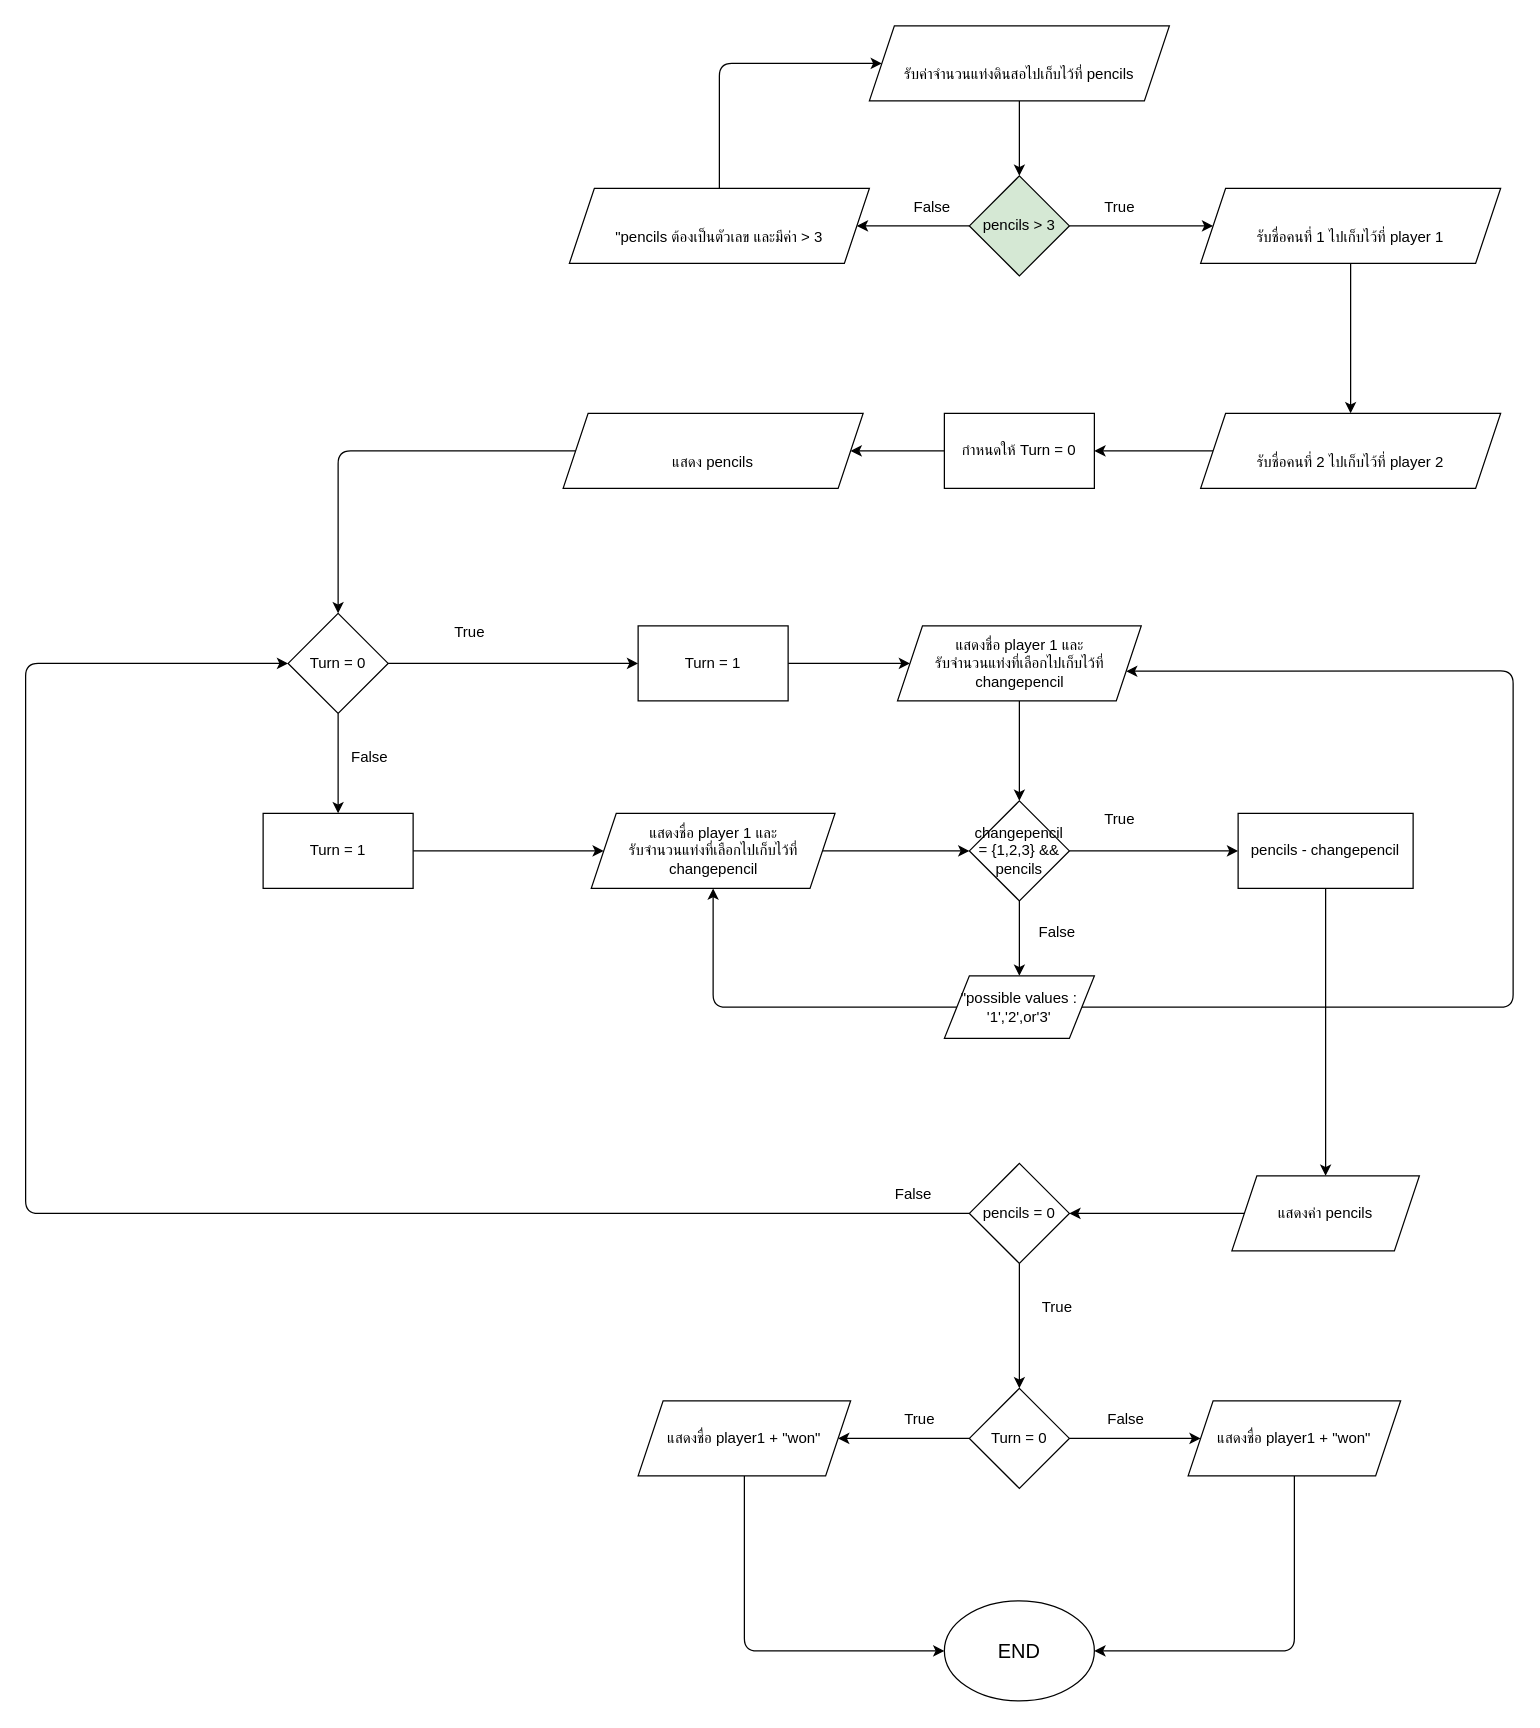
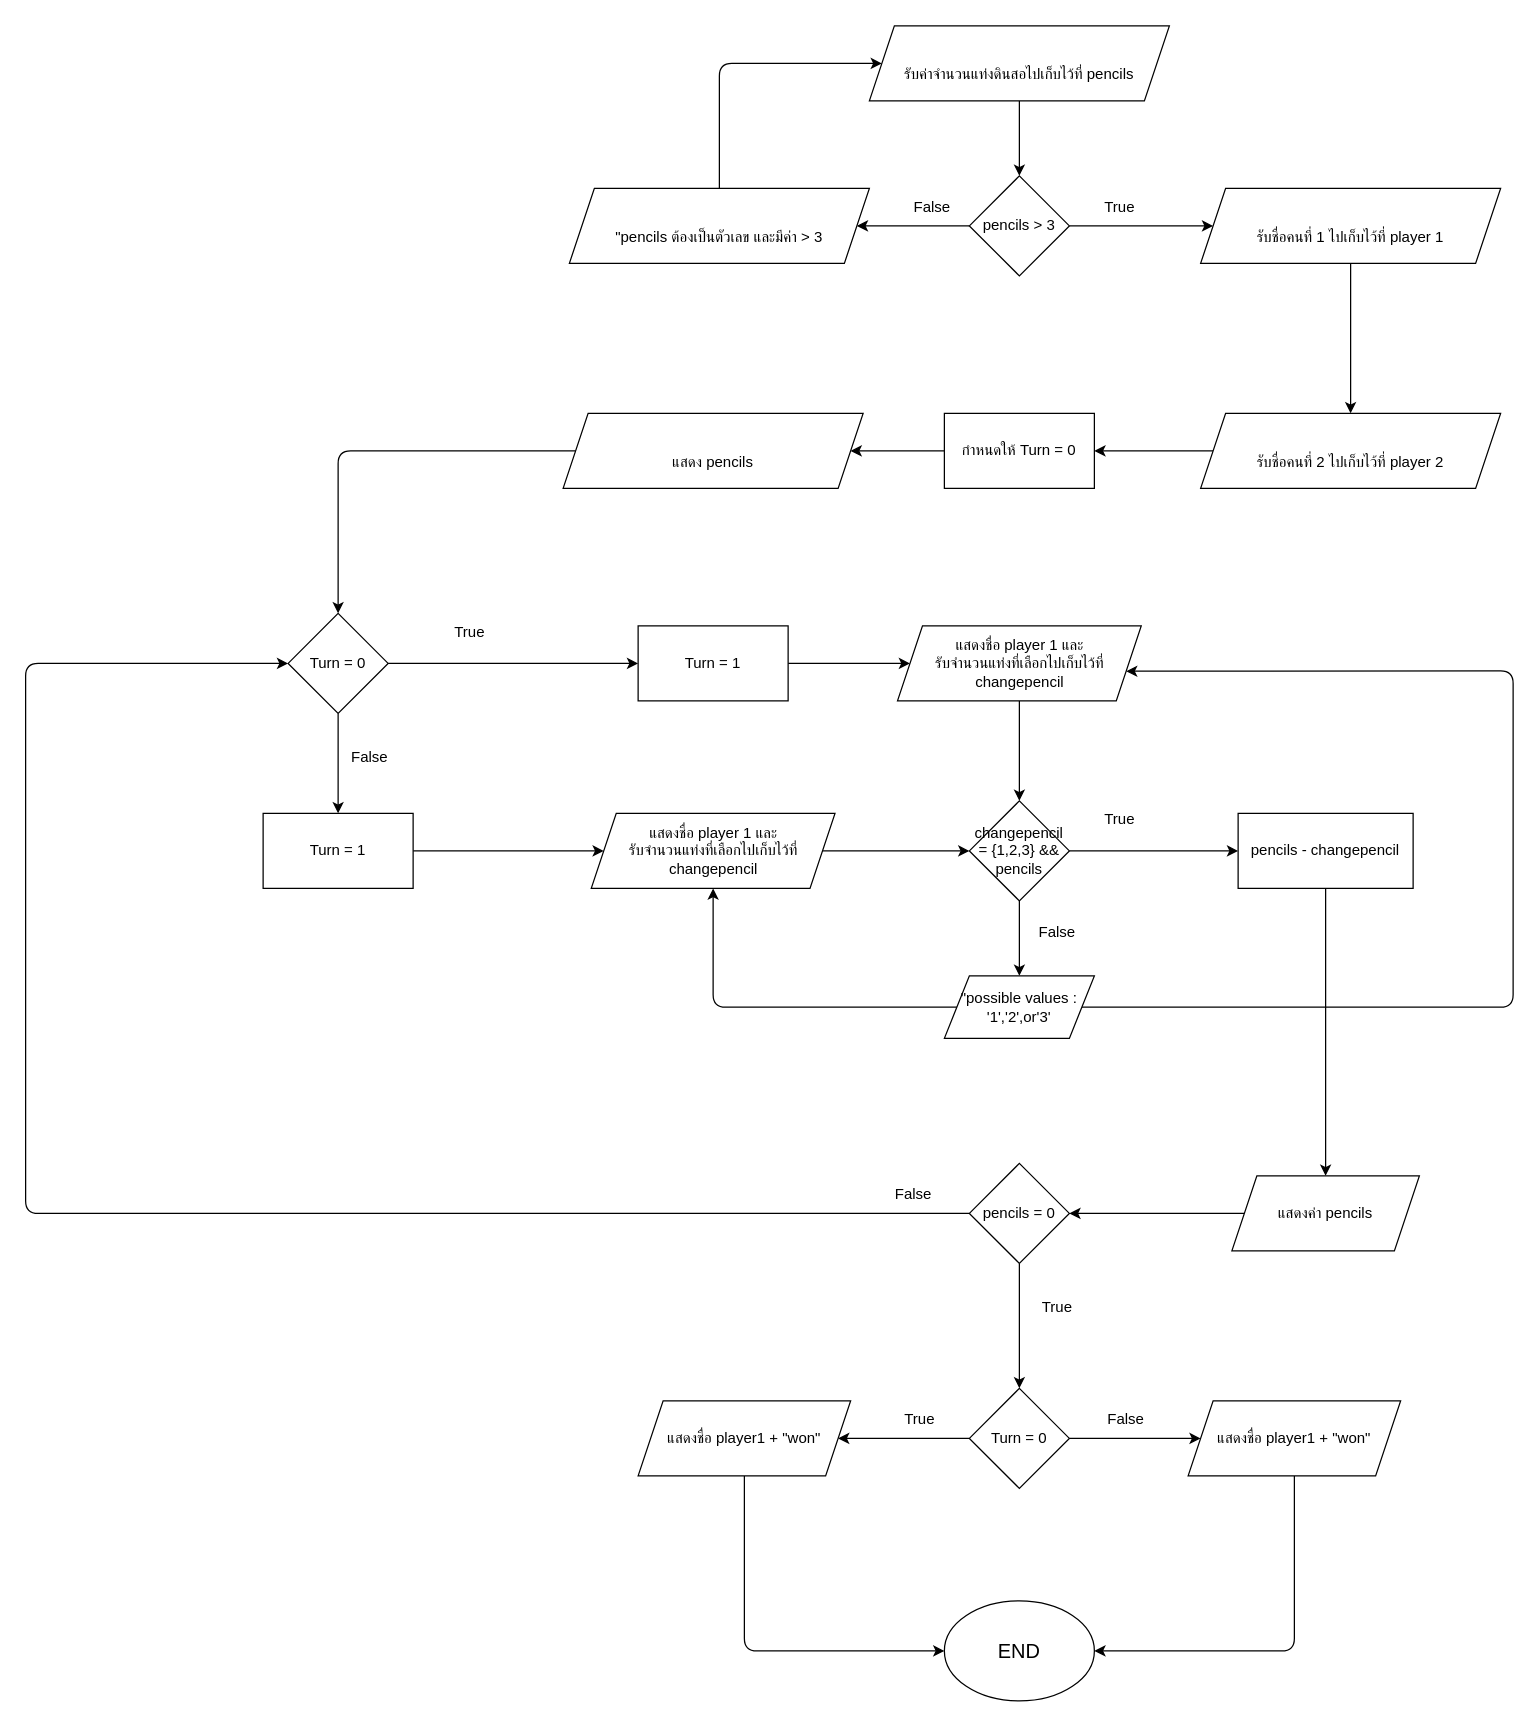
node "pencils > 3": fillcolor #d5e8d4 -> #ffffff
